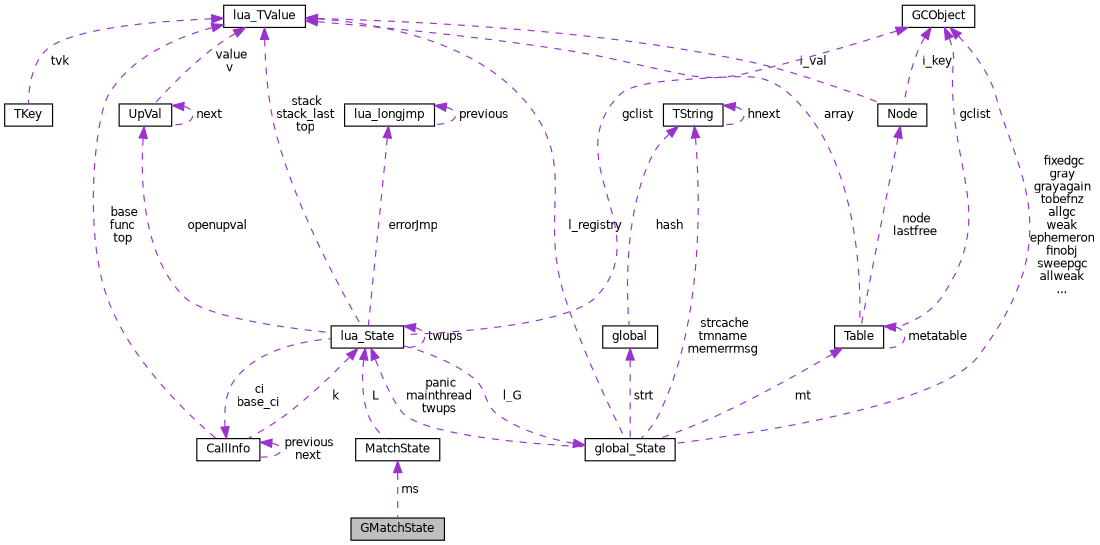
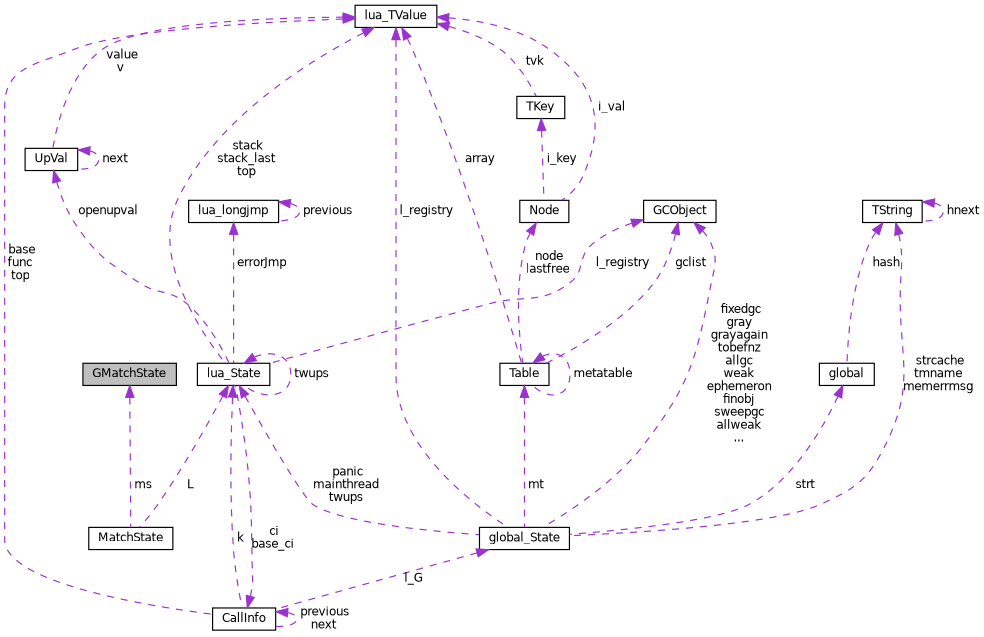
edge "Node" -> "GCObject": now "Node" -> "TKey"
edge "lua_State" -> "GCObject": label " gclist" -> " l_registry"
edge "lua_State" -> "global_State": now "CallInfo" -> "global_State"
edge "GMatchState" -> "MatchState": reversed
